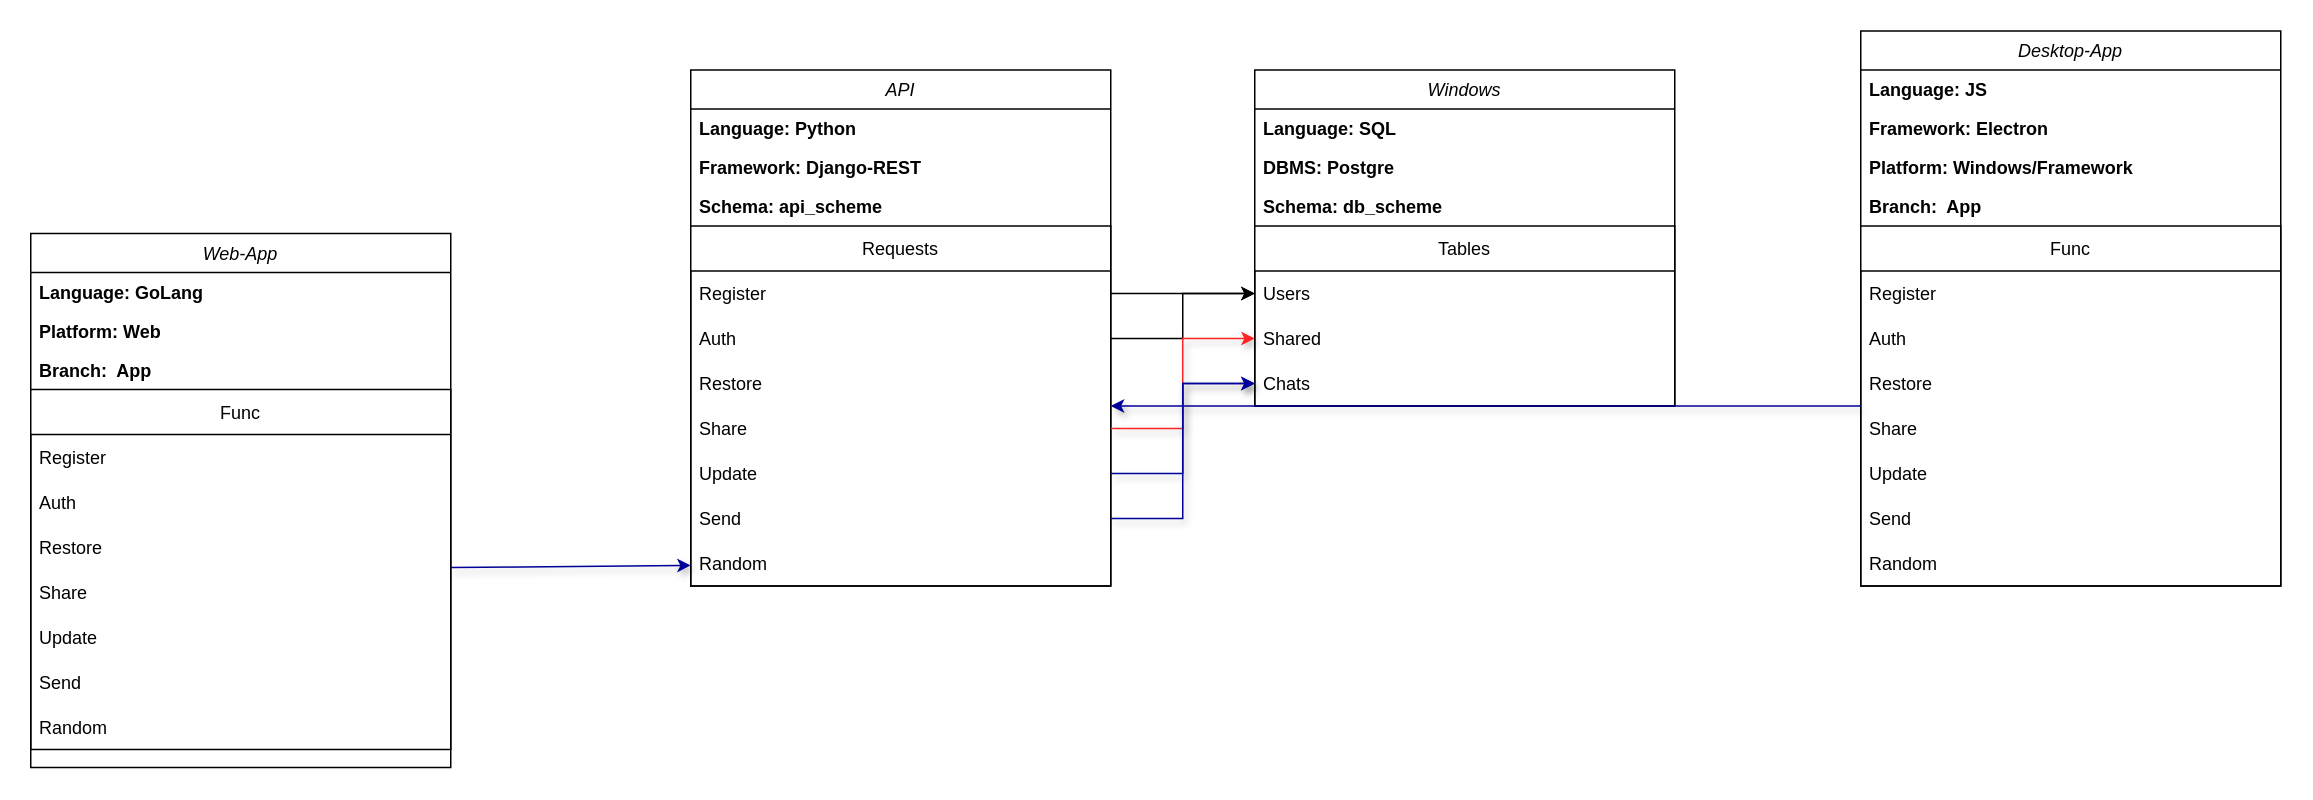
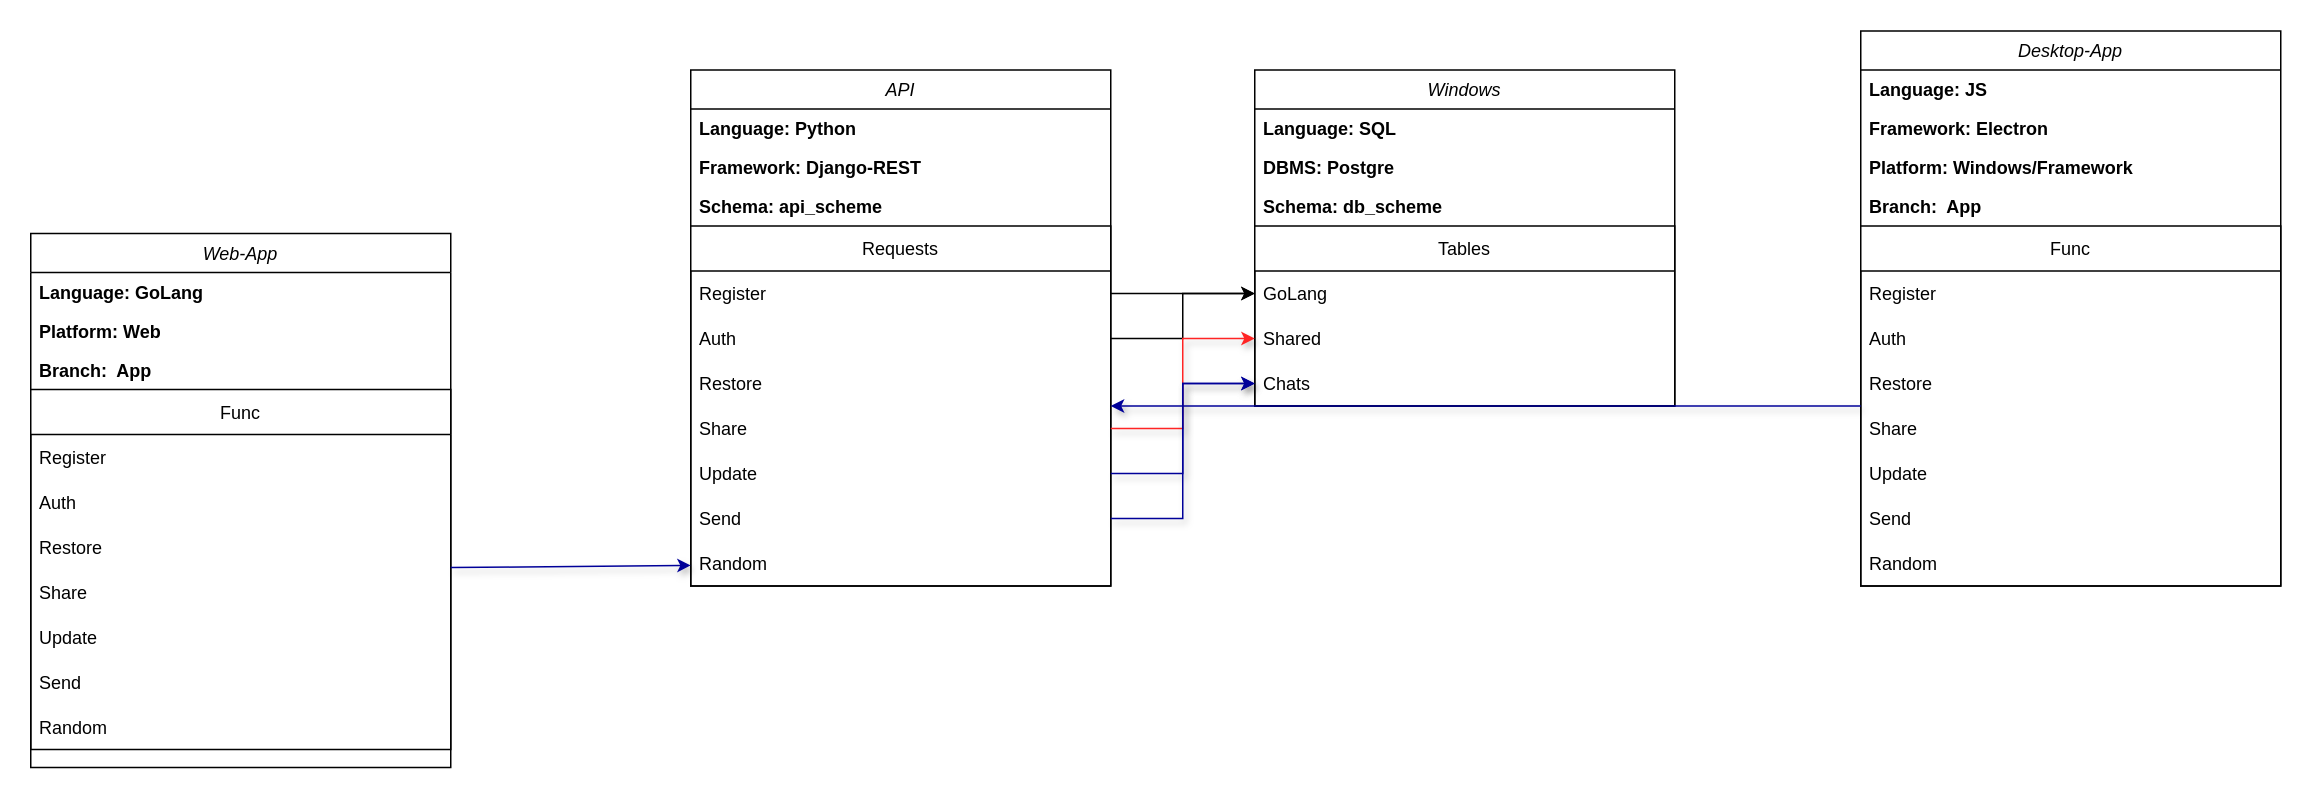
node "Users": label "Users" -> "GoLang"
